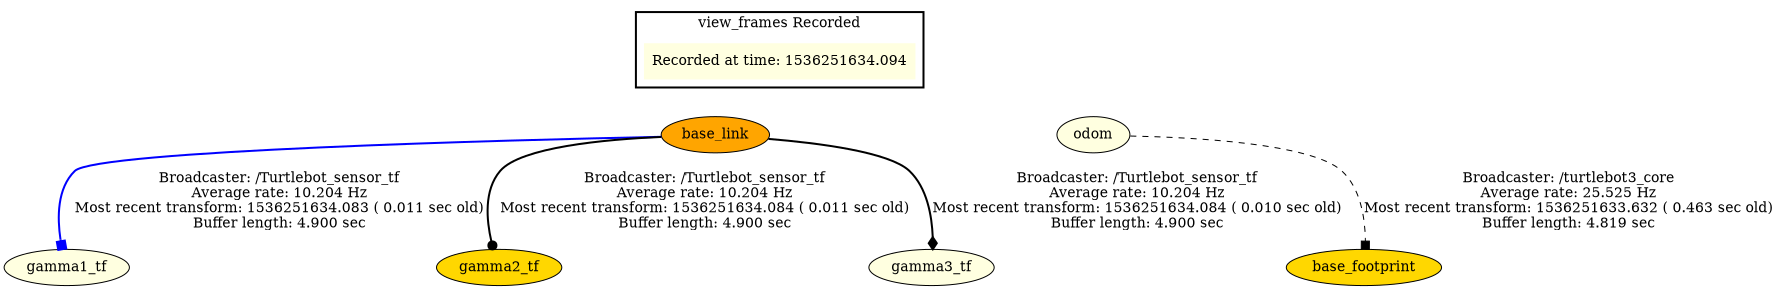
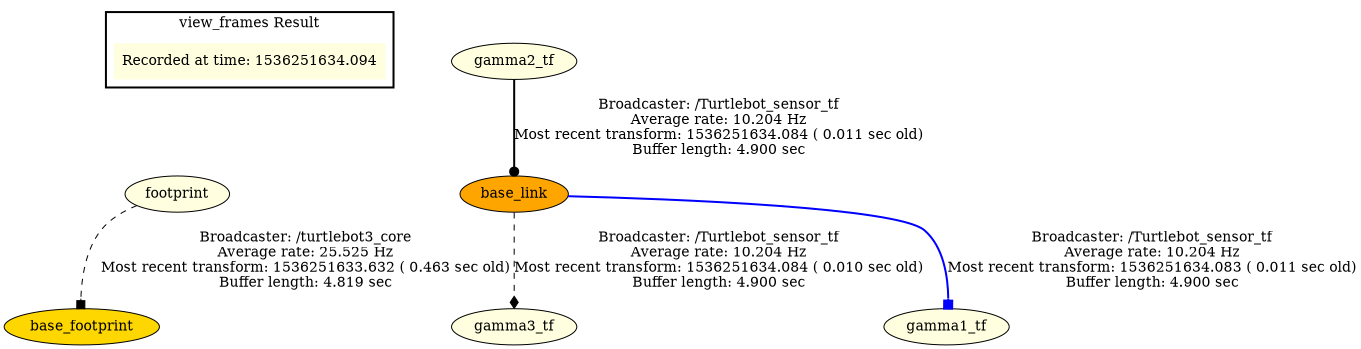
cluster "view_frames Recorded": label "view_frames Recorded" -> "view_frames Result"
node "odom": label "odom" -> "footprint"
edge "base_link" -> "gamma2_tf": reversed
edge "base_link" -> "gamma3_tf": style bold -> dashed
node "gamma2_tf": fillcolor gold -> lightyellow
